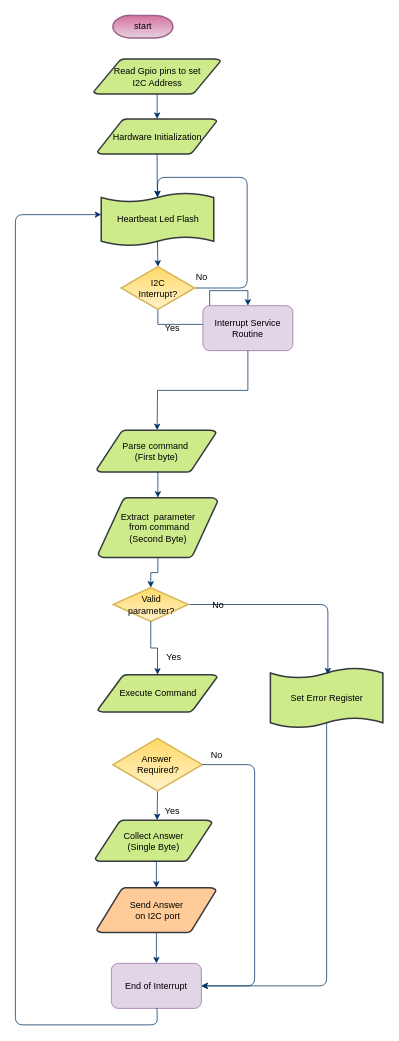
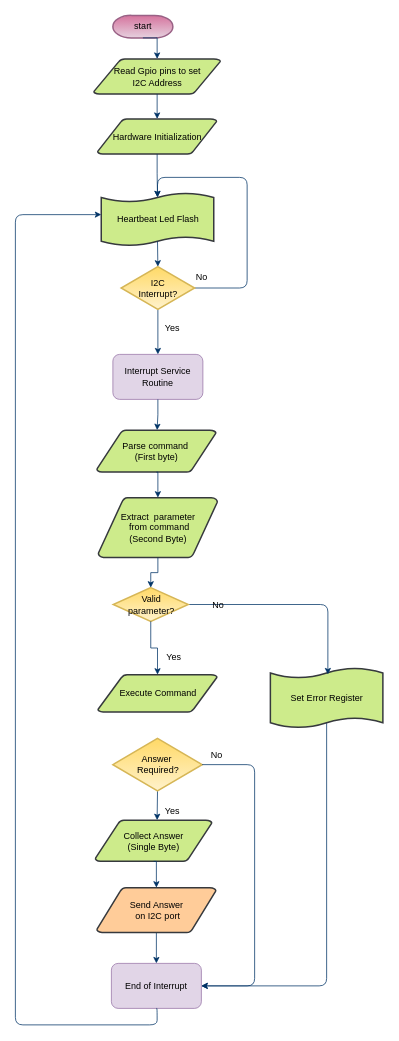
edge "start" -> "Read Gpio pins to set I2C Address": added
node "Interrupt Service Routine": moved (248, 328) -> (158, 377)
